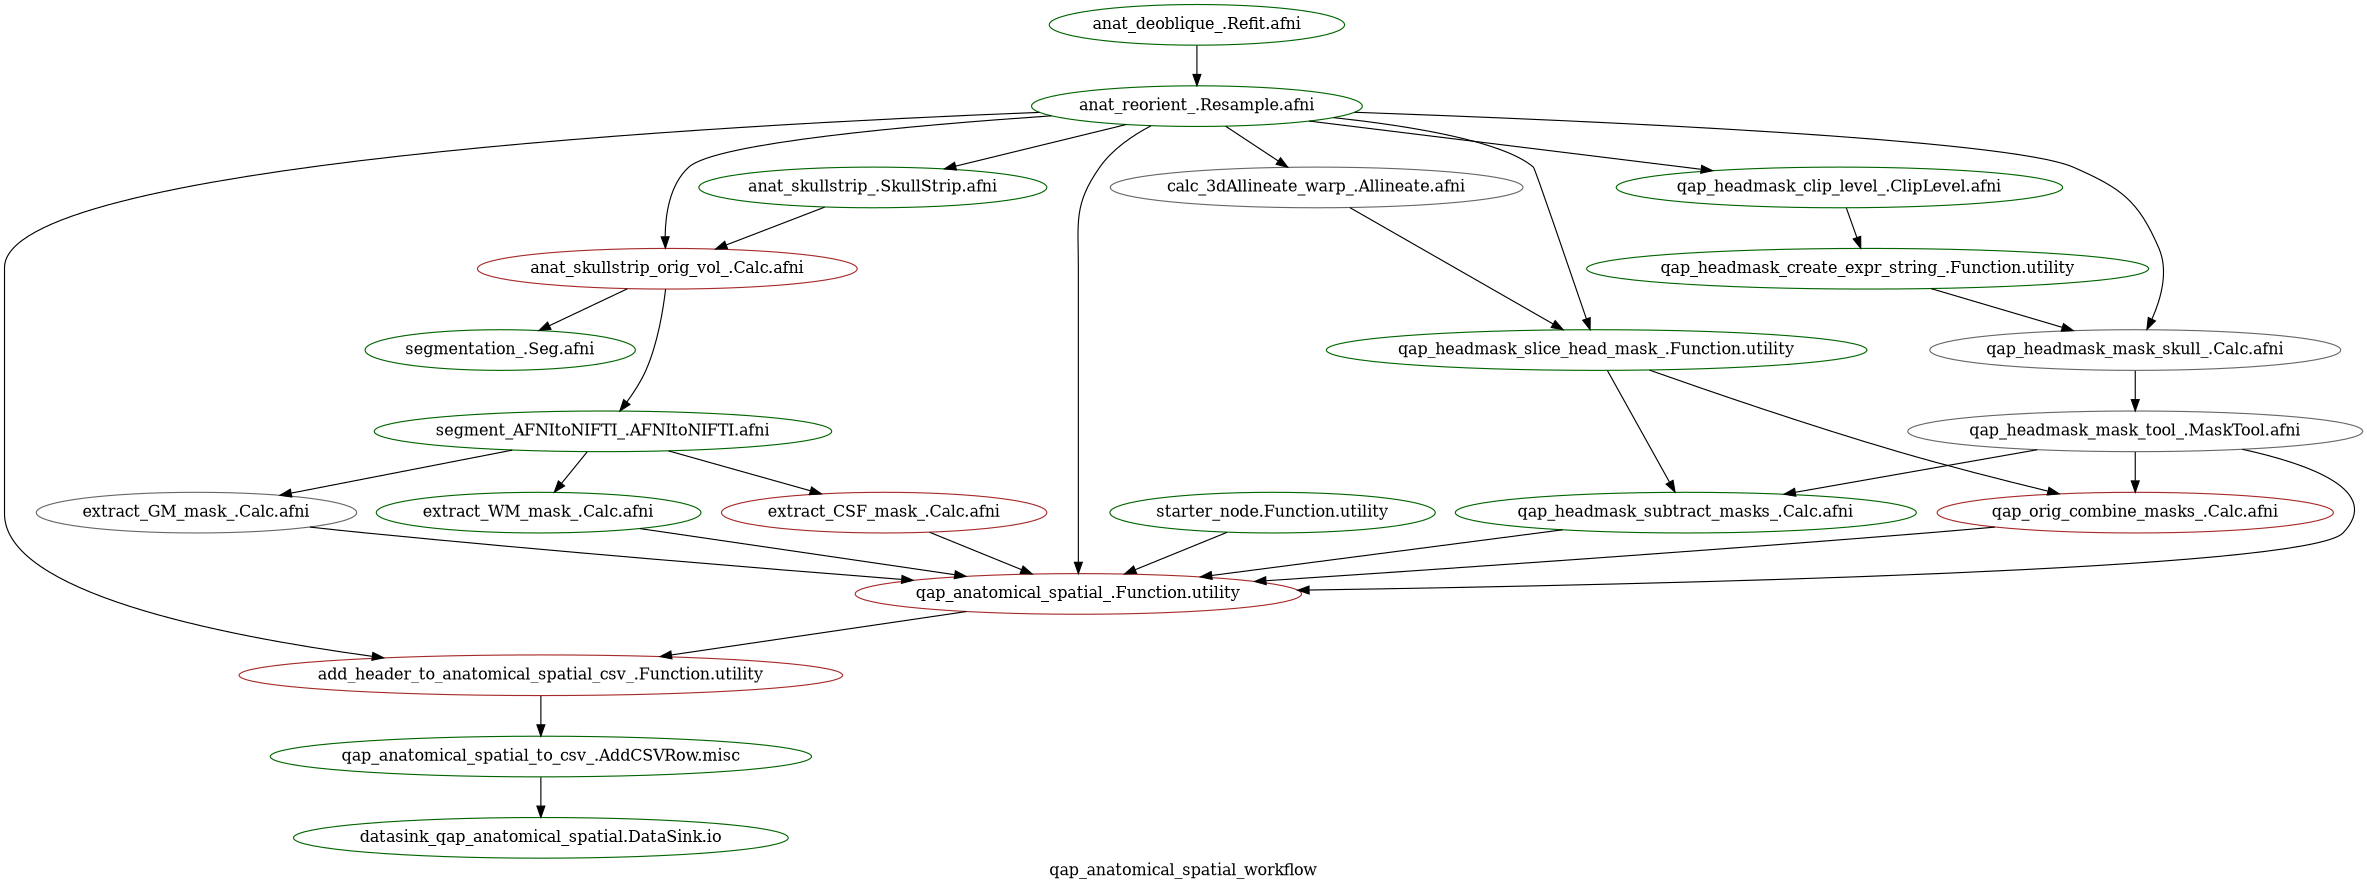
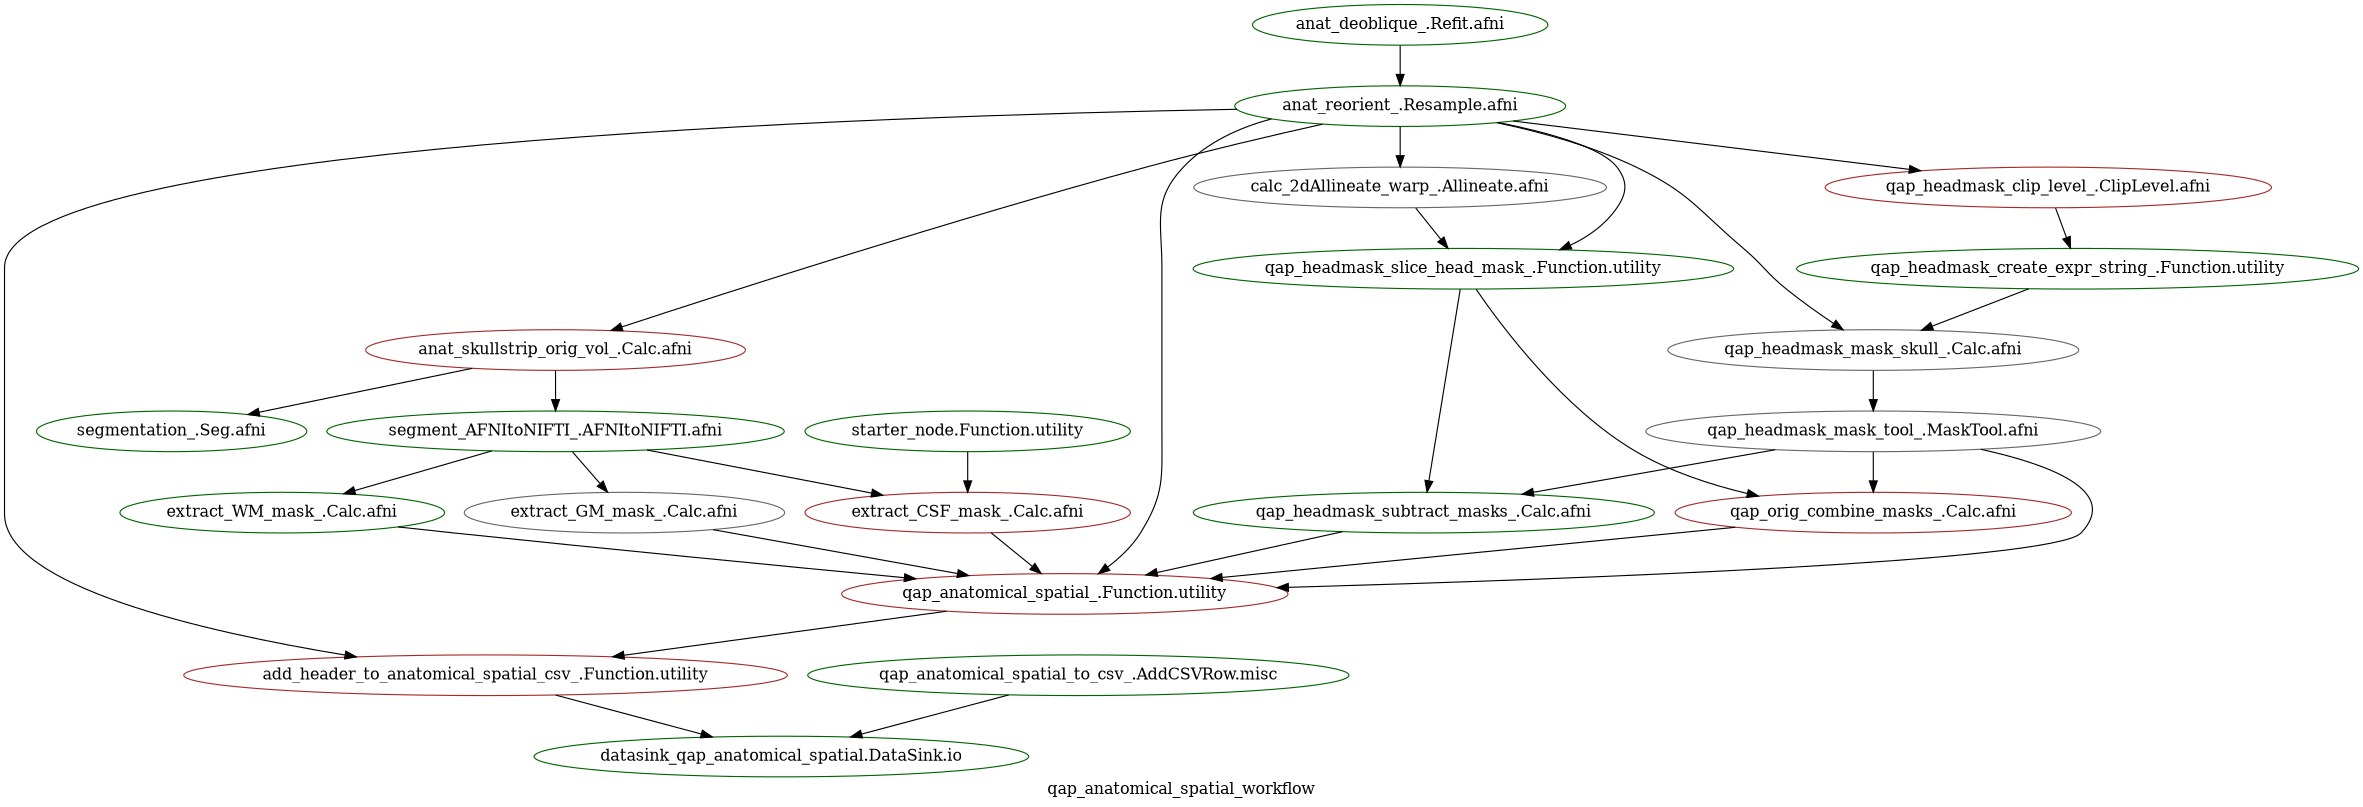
node "anat_skullstrip_.SkullStrip.afni": removed
node "calc_3dAllineate_warp_.Allineate.afni": label "calc_3dAllineate_warp_.Allineate.afni" -> "calc_2dAllineate_warp_.Allineate.afni"
node "qap_headmask_clip_level_.ClipLevel.afni": color darkgreen -> brown
edge "starter_node.Function.utility" -> "qap_anatomical_spatial_.Function.utility": now "starter_node.Function.utility" -> "extract_CSF_mask_.Calc.afni"
edge "add_header_to_anatomical_spatial_csv_.Function.utility" -> "qap_anatomical_spatial_to_csv_.AddCSVRow.misc": now "add_header_to_anatomical_spatial_csv_.Function.utility" -> "datasink_qap_anatomical_spatial.DataSink.io"
